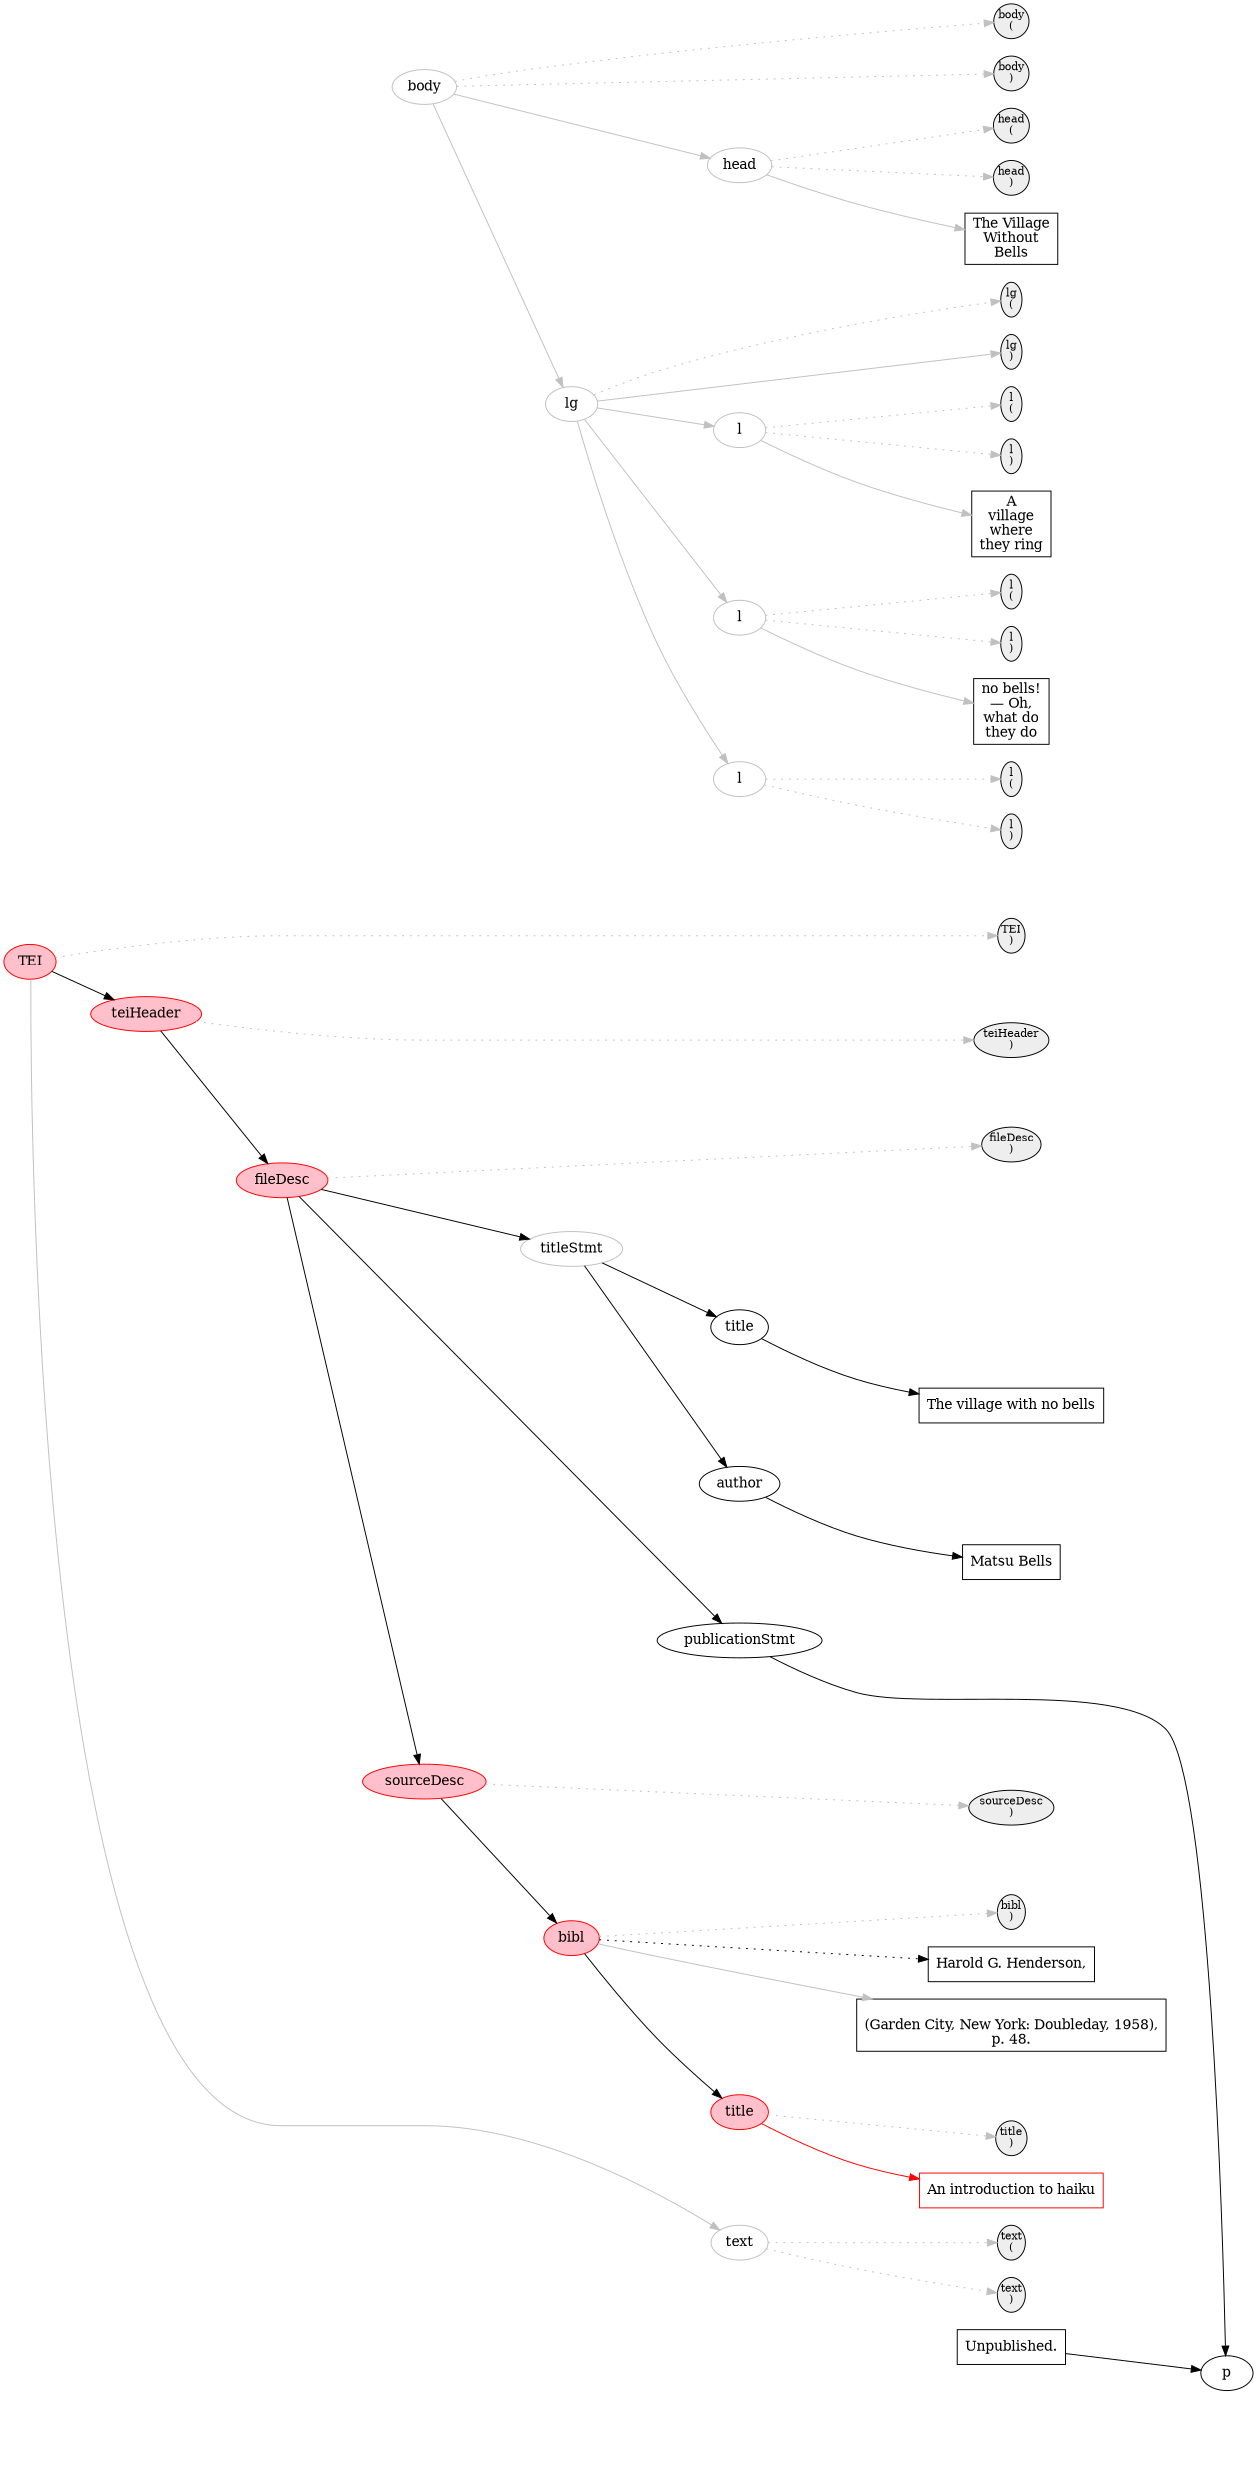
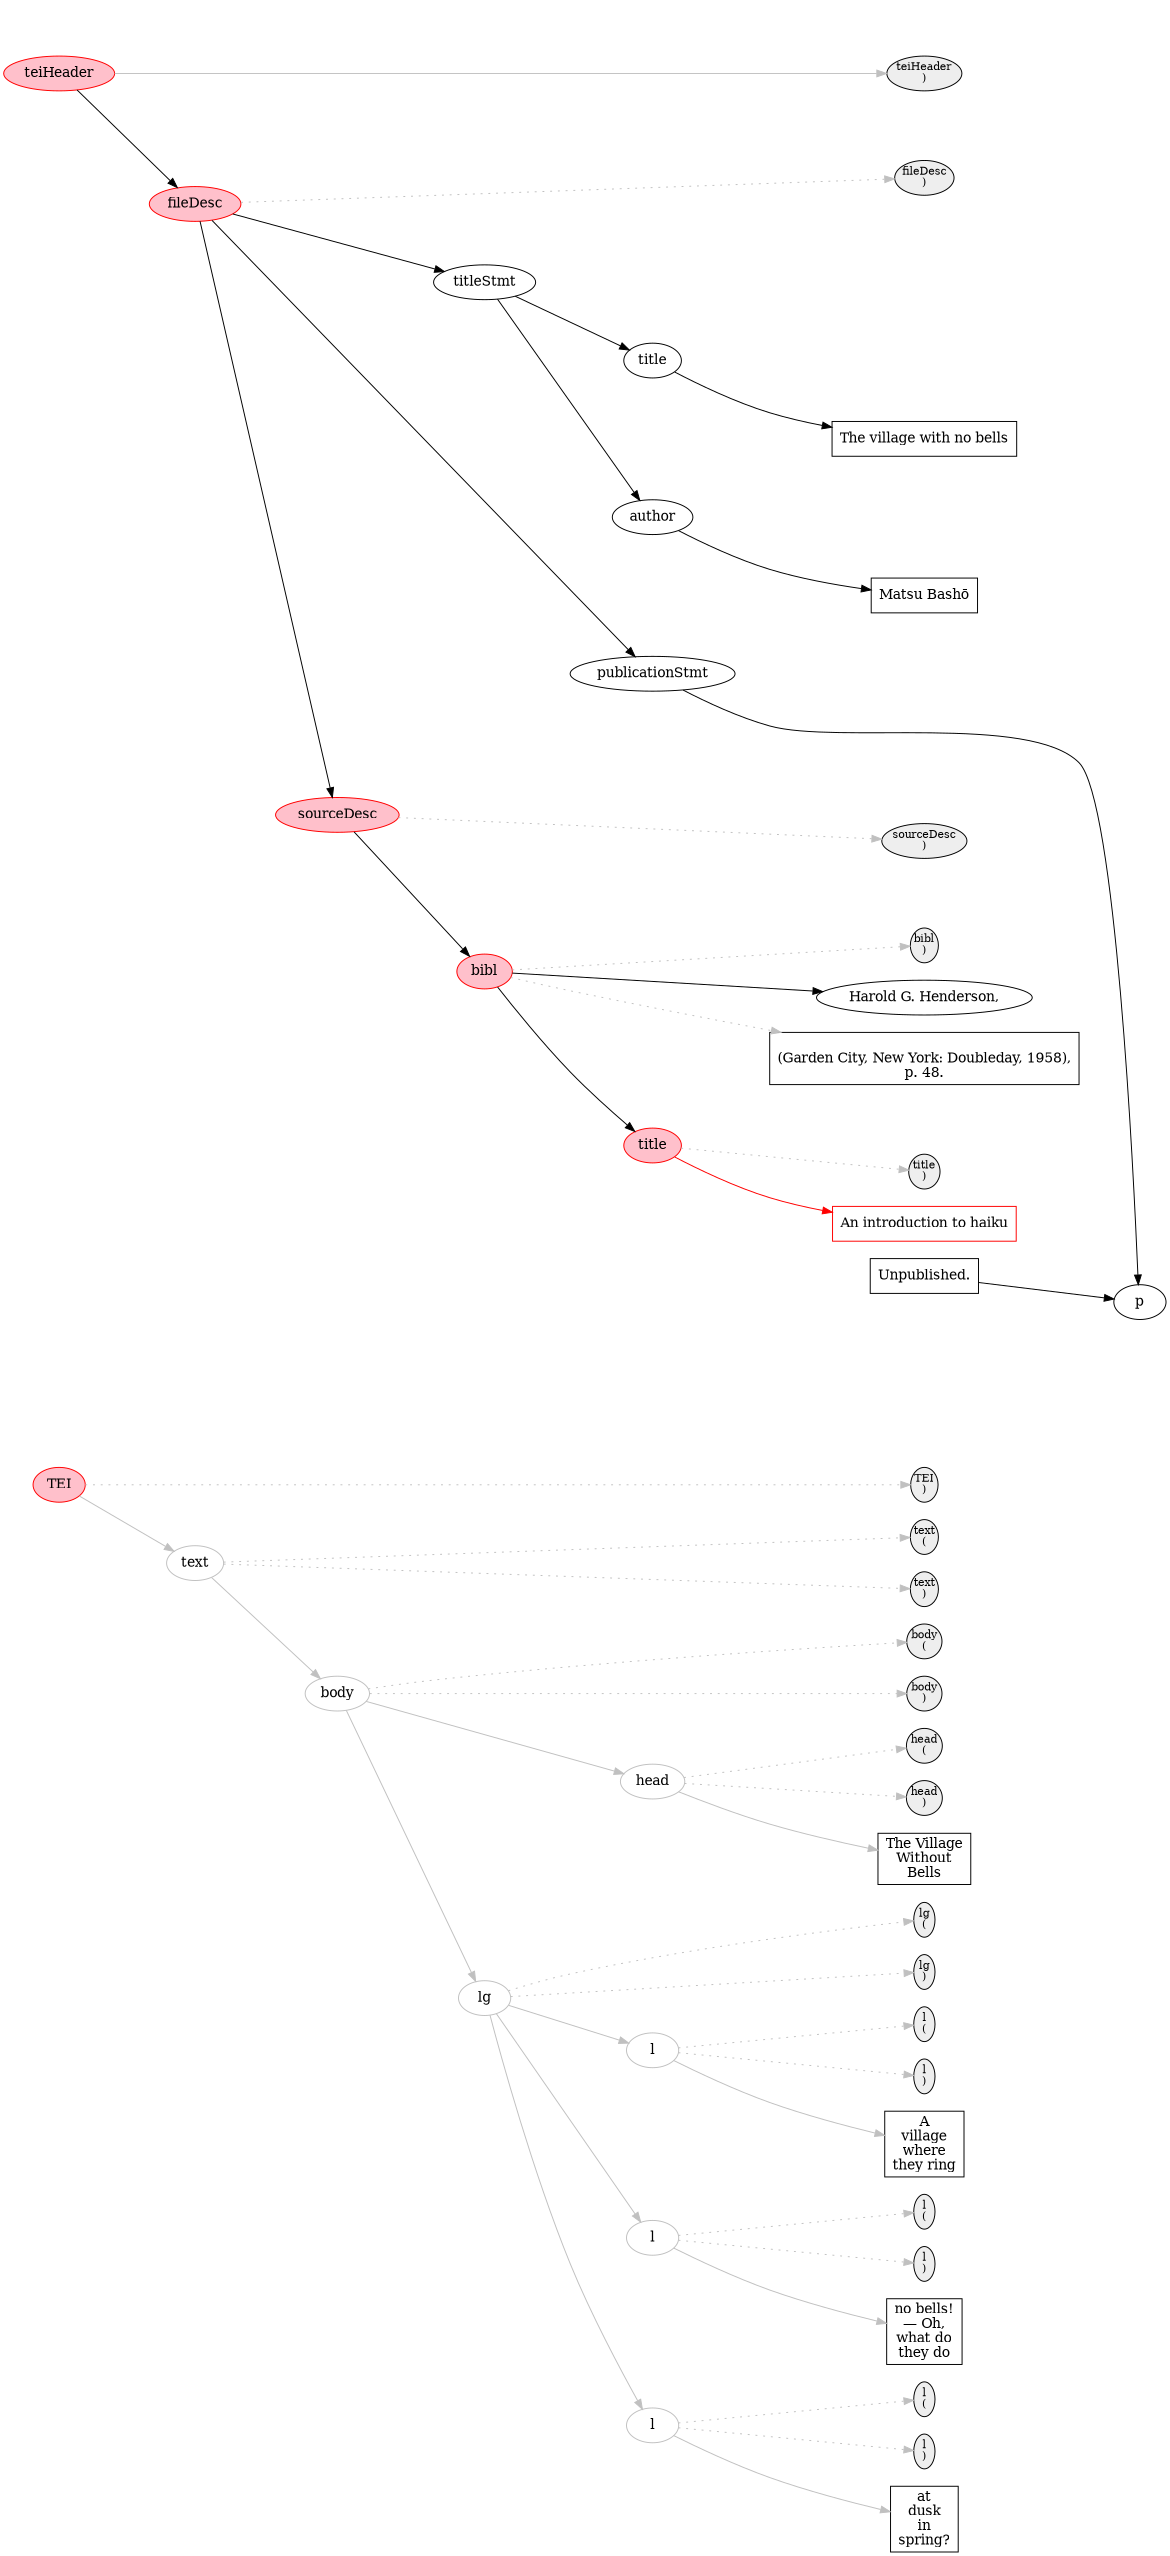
edge "lg" -> "lg )": style solid -> dotted
edge "TEI" -> "teiHeader": removed
edge "teiHeader" -> "teiHeader )": style dotted -> solid
node "titleStmt": color gray -> black
node "Matsu Bells": label "Matsu Bells" -> "Matsu Bashō"
edge "text" -> "body": added
edge "bibl" -> "Harold G. Henderson,": style dotted -> solid
node "Harold G. Henderson,": shape box -> ellipse
edge "bibl" -> "(Garden City, New York: Doubleday, 1958), p. 48.": style solid -> dotted
node "at dusk in spring?": added
